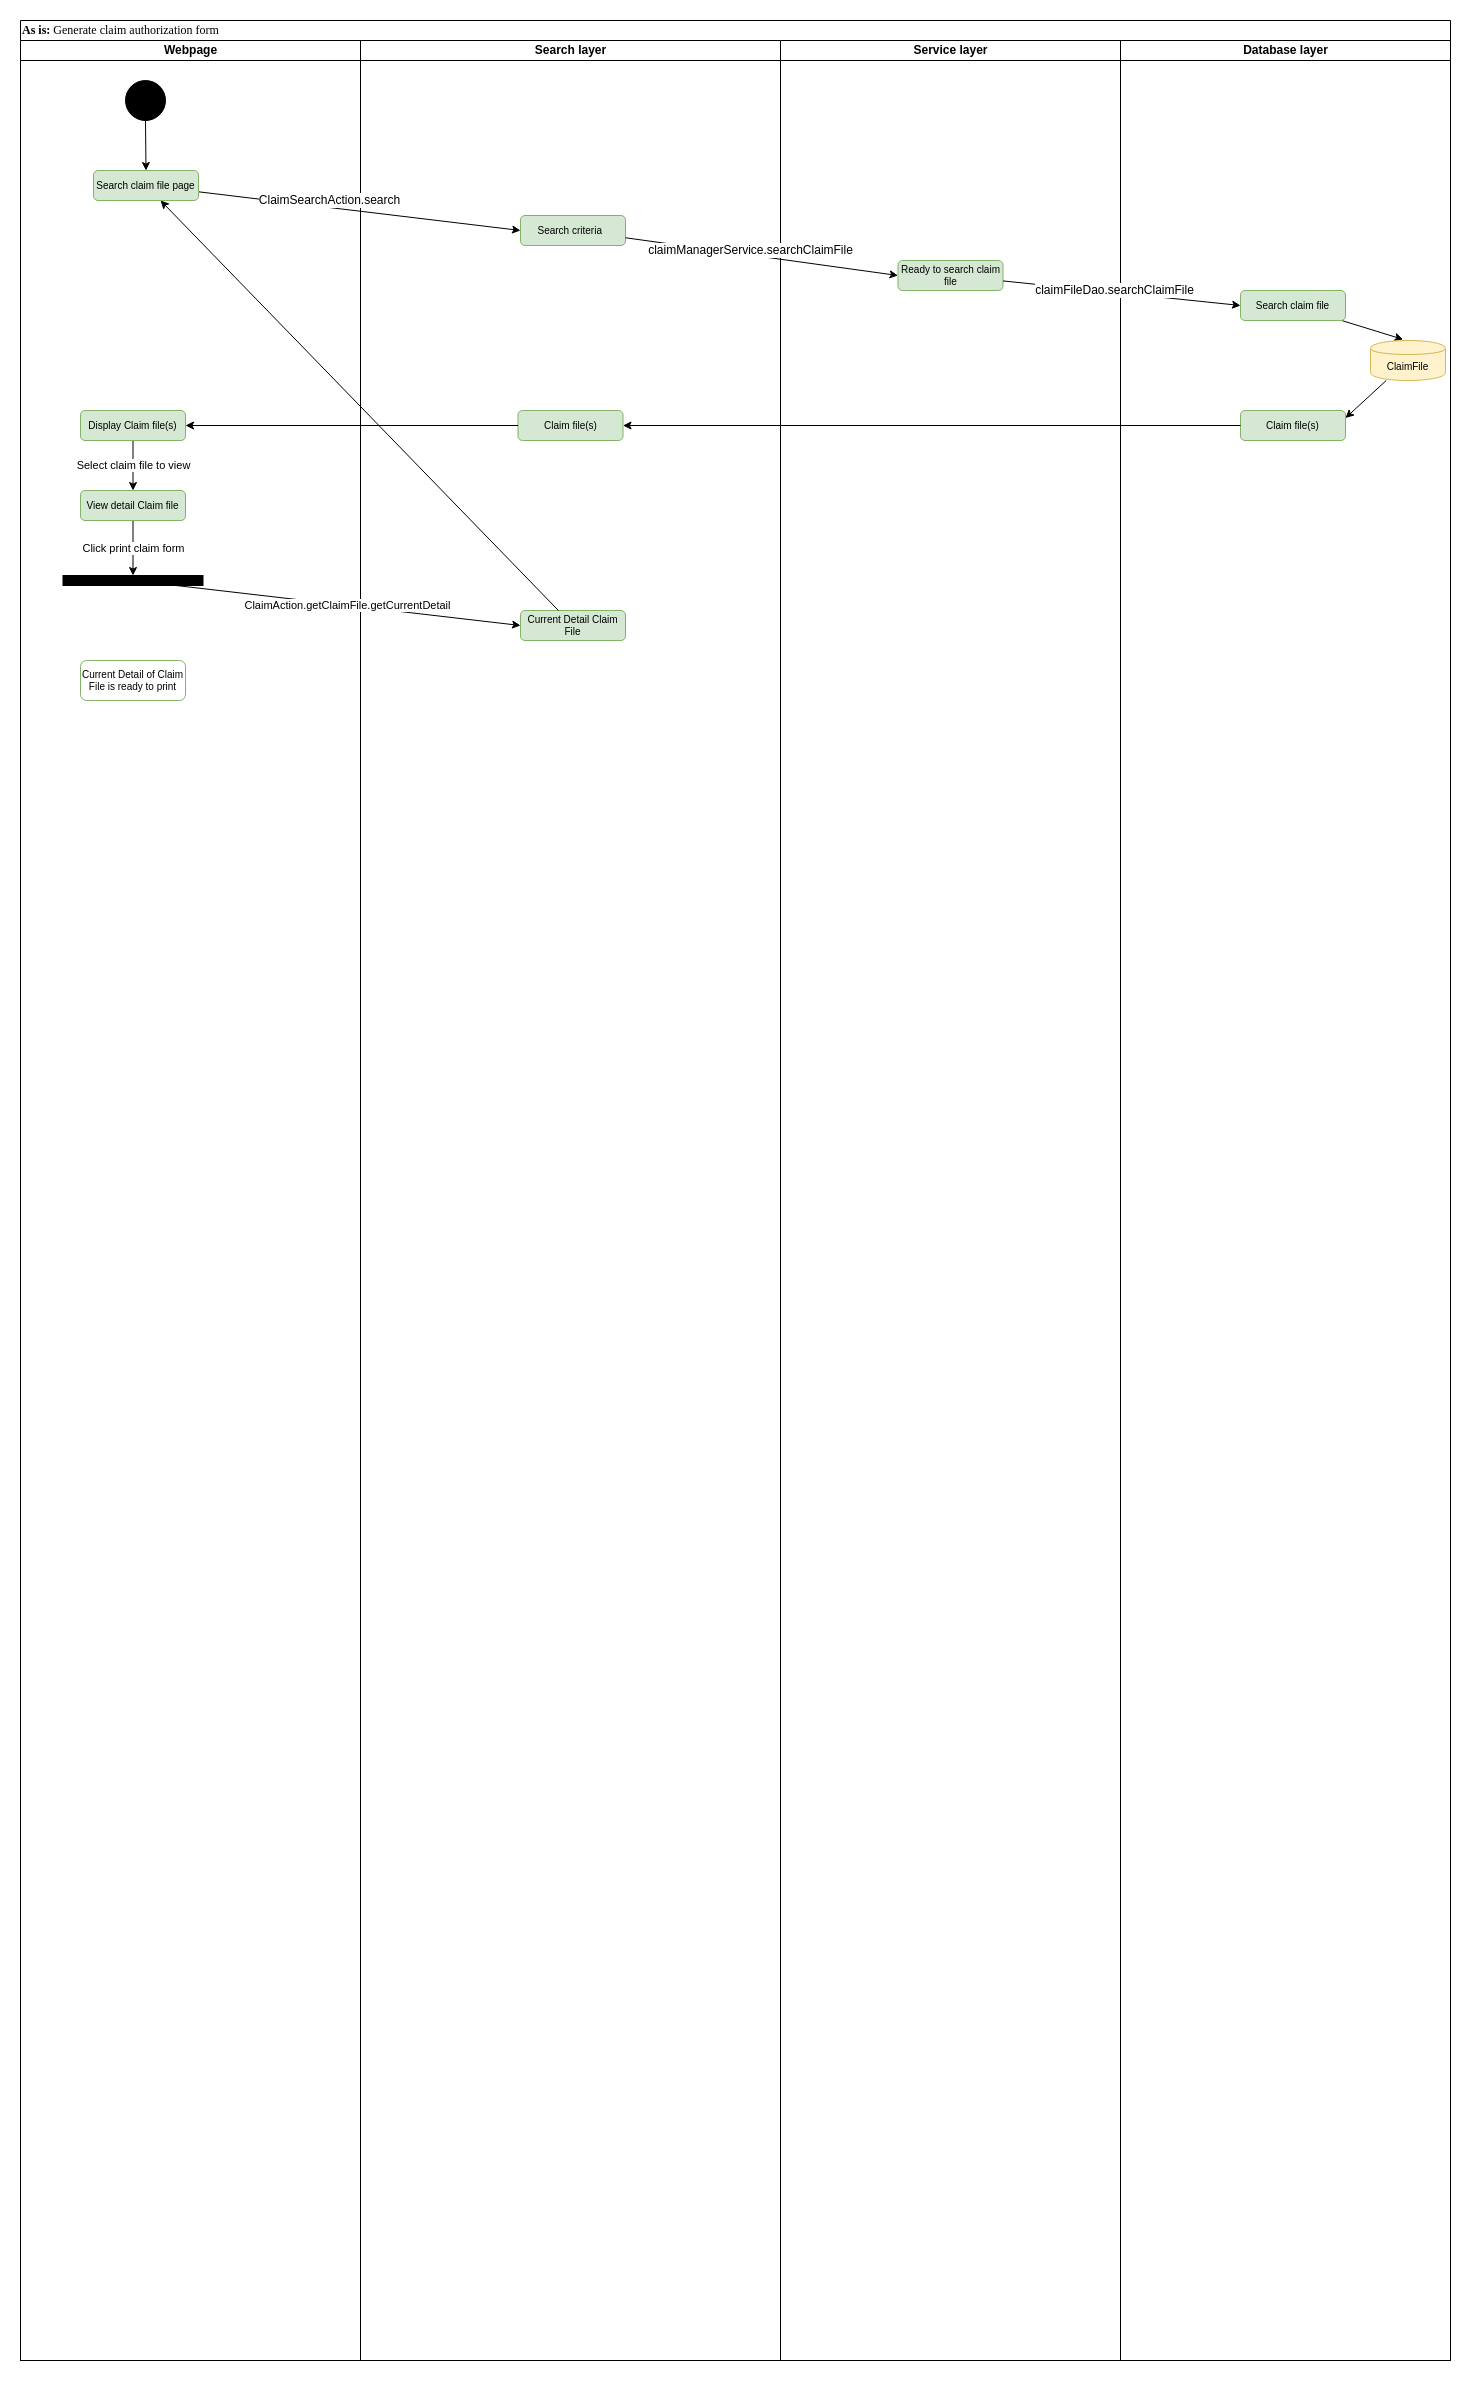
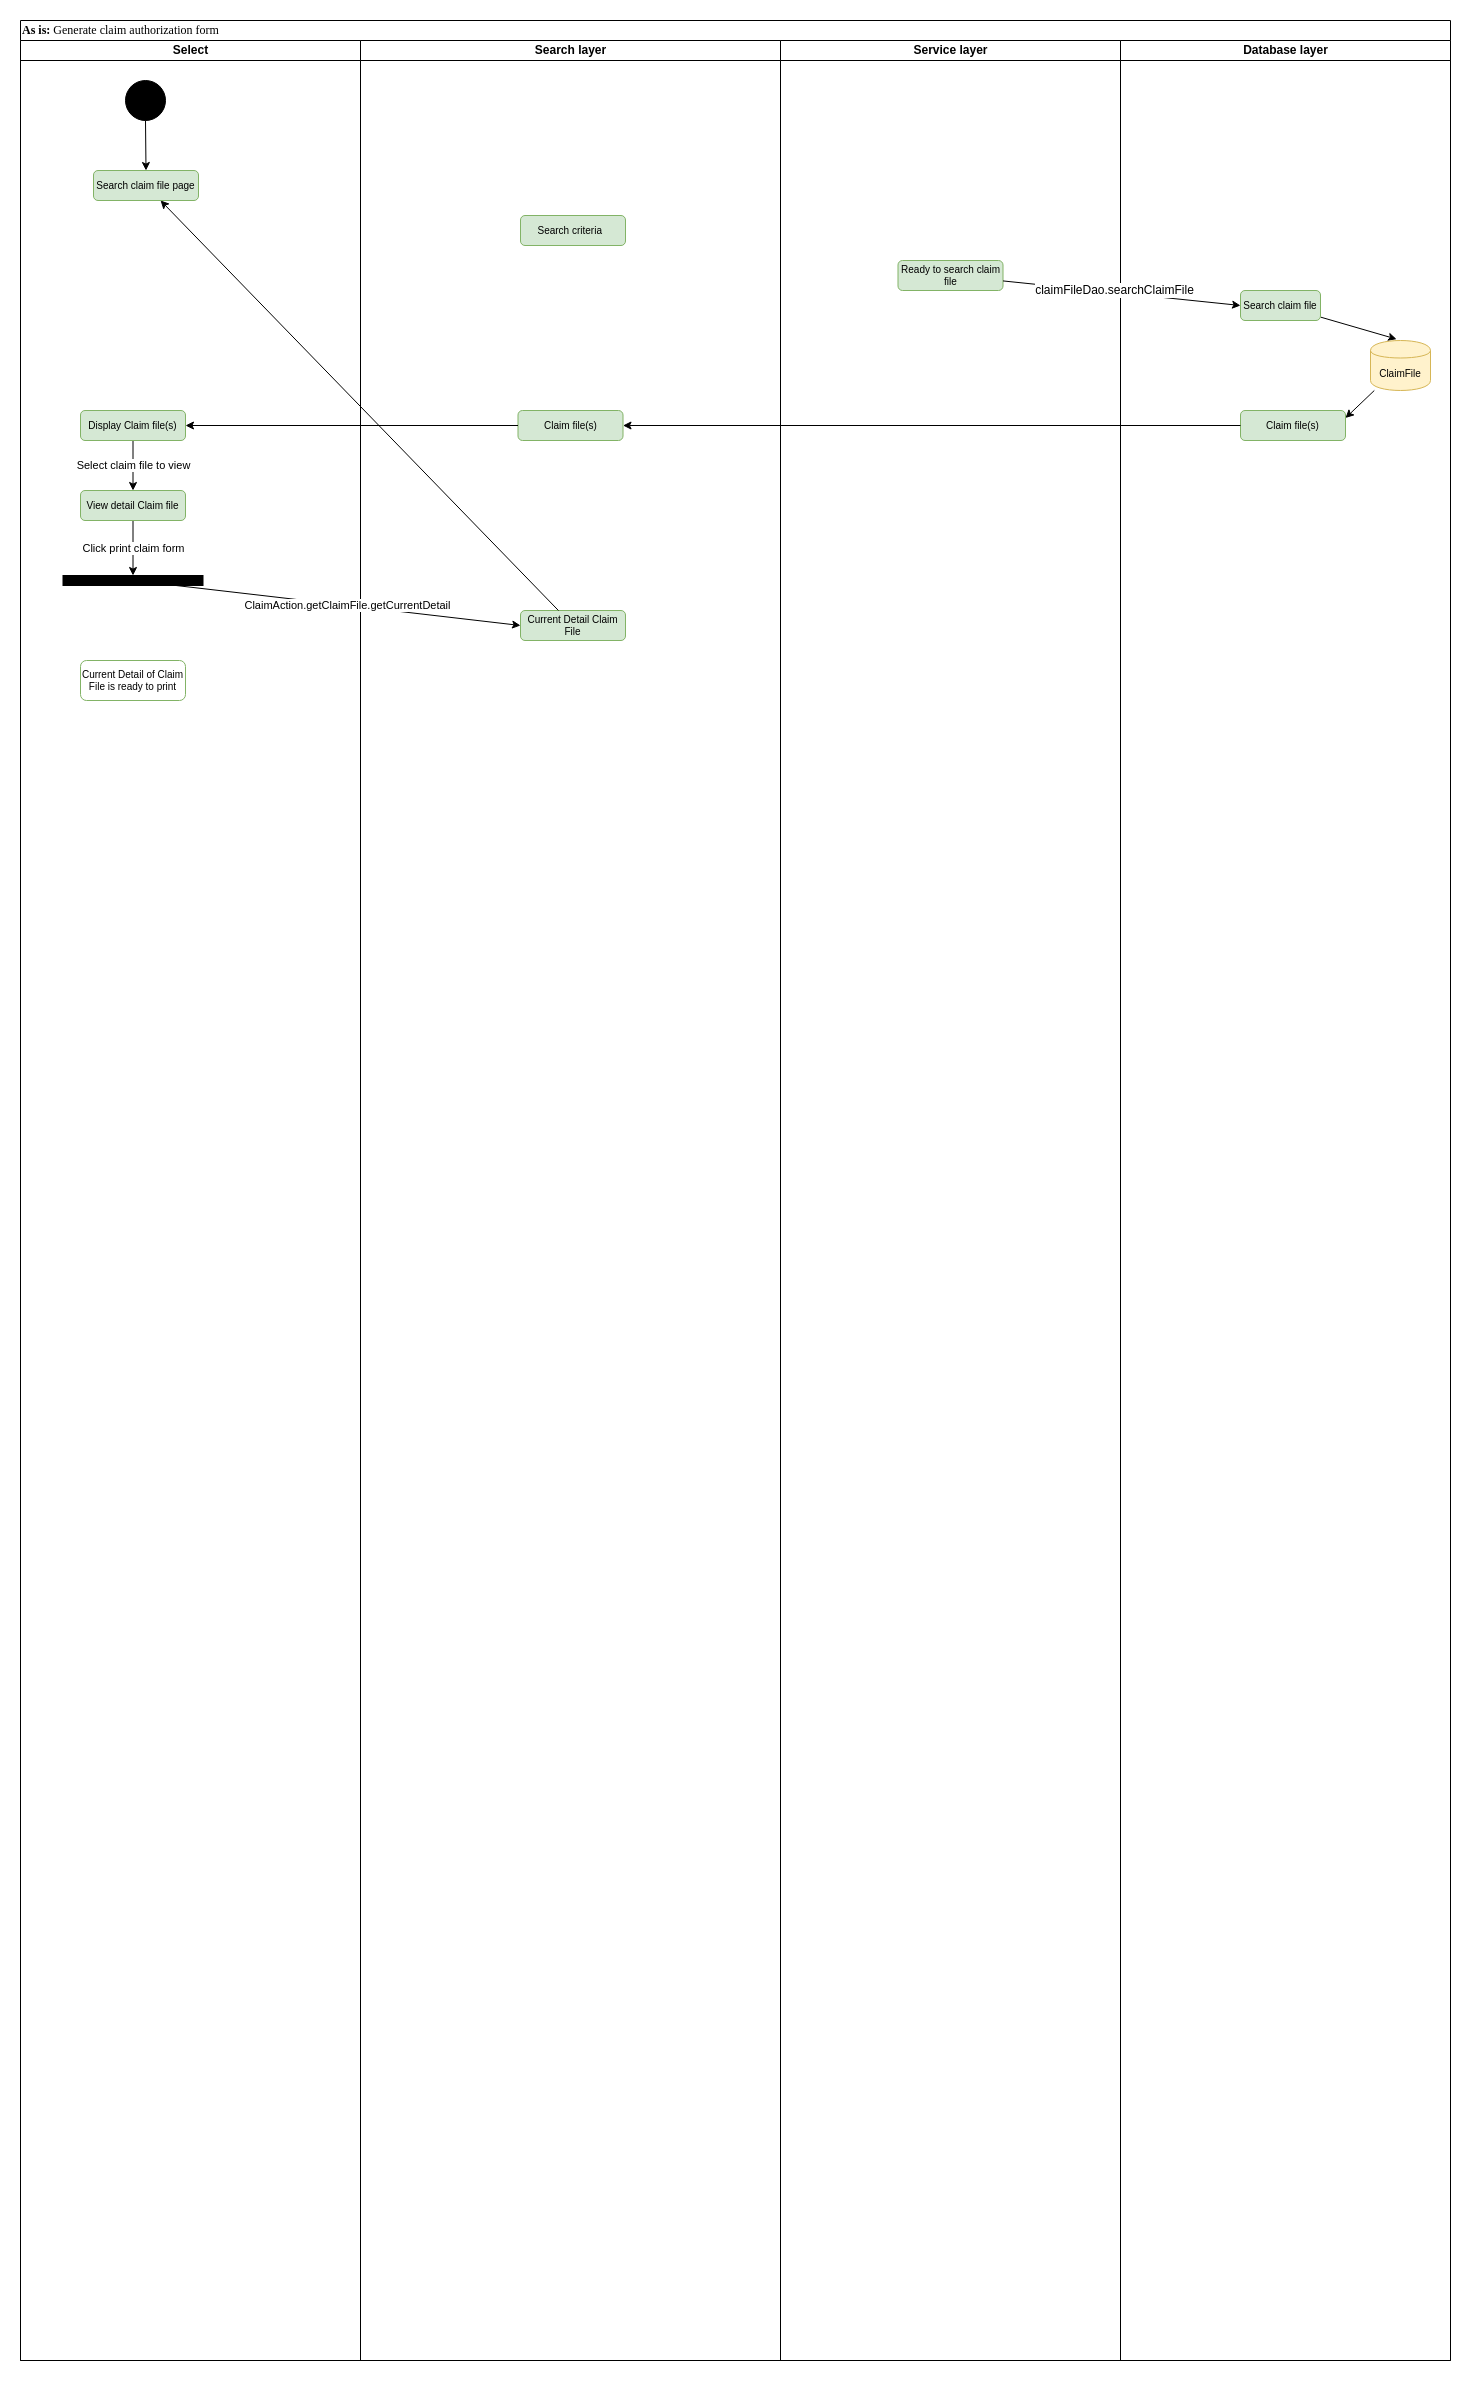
node "Webpage": label "Webpage" -> "Select"
edge "Search claim file page" -> "Search criteria": removed, label "ClaimSearchAction.search"
edge "Search criteria" -> "Ready to search claim file": removed, label "claimManagerService.searchClaimFile"
node "Search claim file": size 105x30 -> 80x30
node "ClaimFile": size 75x40 -> 60x50
